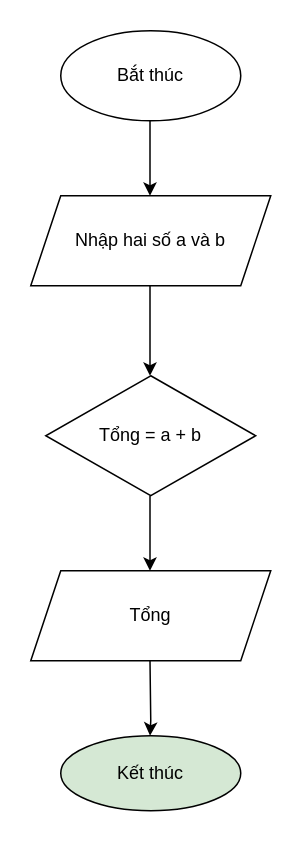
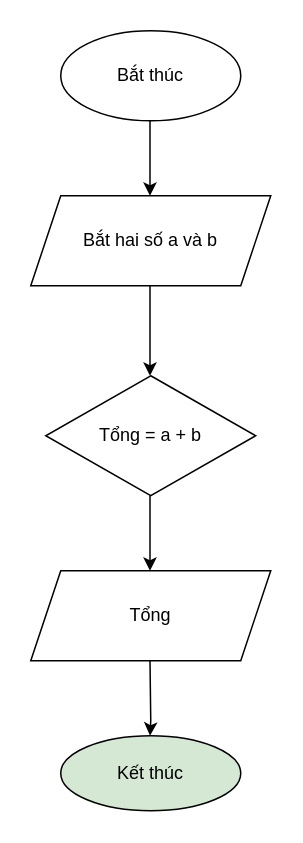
node "Nhập hai số a và b": label "Nhập hai số a và b" -> "Bắt hai số a và b"
